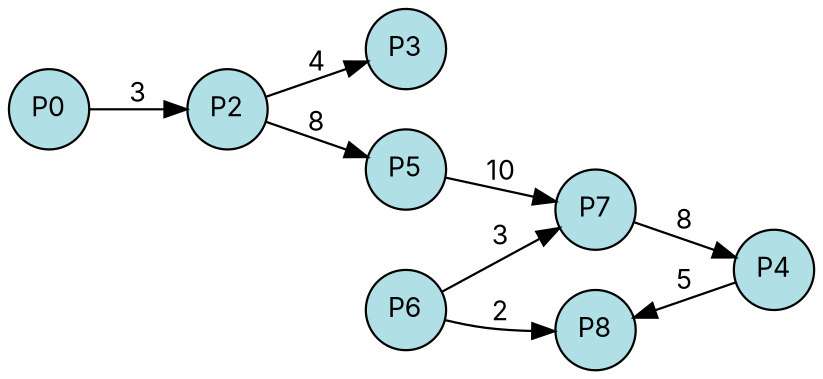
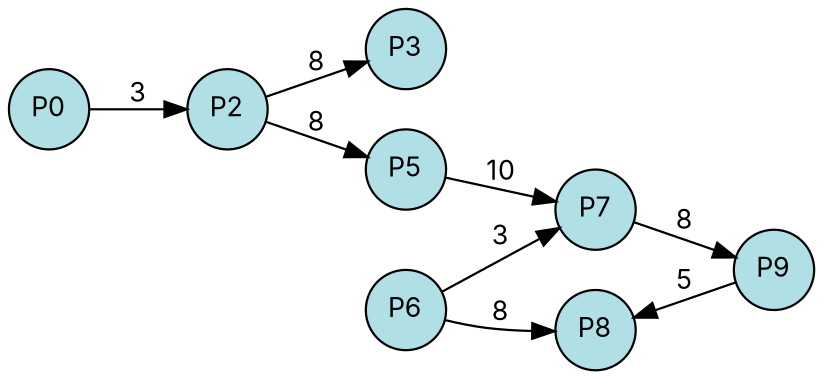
edge "P2" -> "P3": label "4" -> "8"
node "P4": label "P4" -> "P9"
edge "P6" -> "P8": label "2" -> "8"
